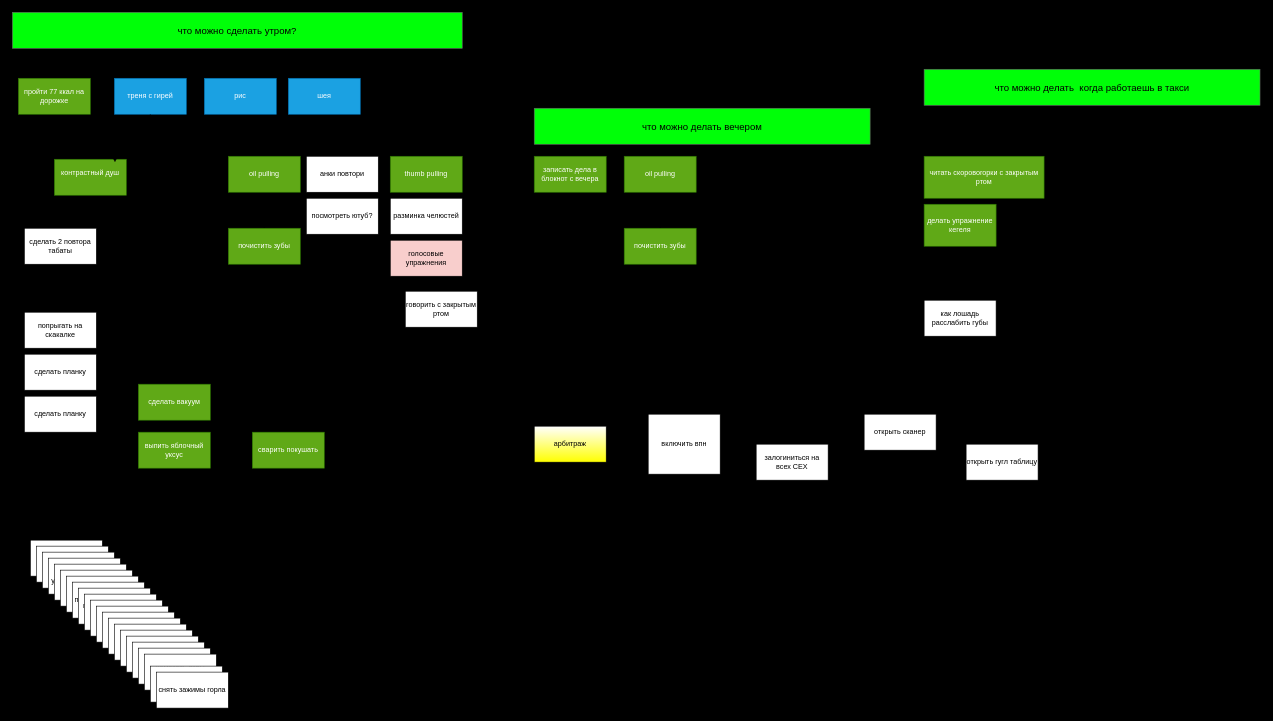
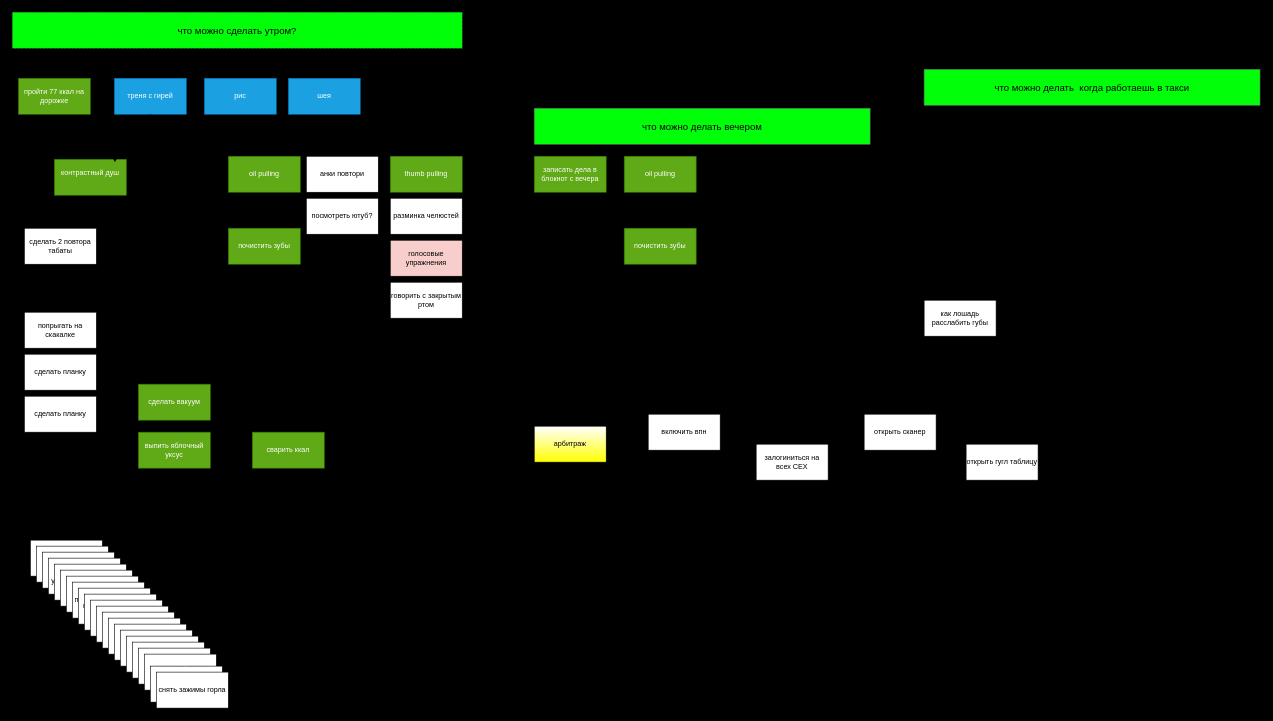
node "что можно сделать утром?": style solid -> dashed
node "читать скоровогорки с закрытым ртом": removed
node "делать упражнение кегеля": removed
node "говорить с закрытым ртом": moved (441, 309) -> (426, 300)
node "включить впн": size 72x60 -> 72x36
node "сварить покушать": label "сварить покушать" -> "сварить ккал"
